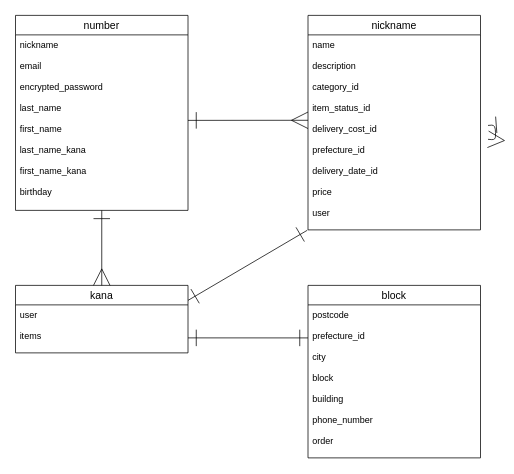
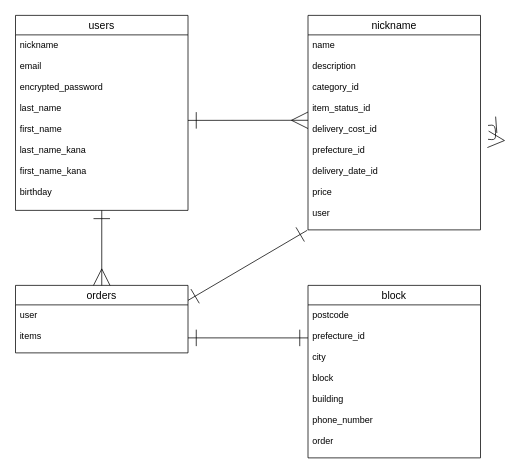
node "number": label "number" -> "users"
node "kana": label "kana" -> "orders"
